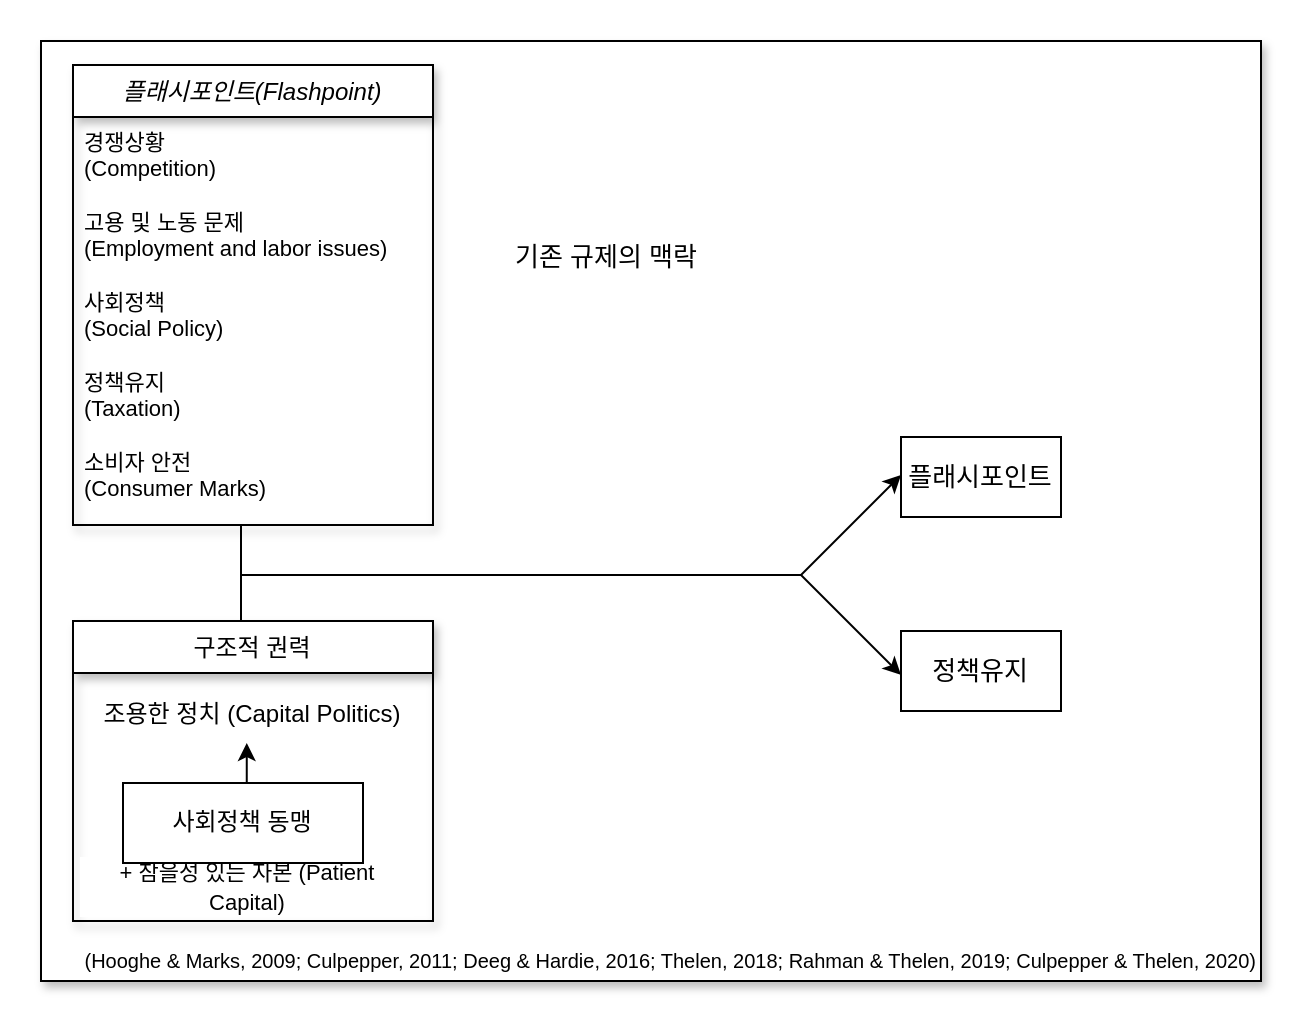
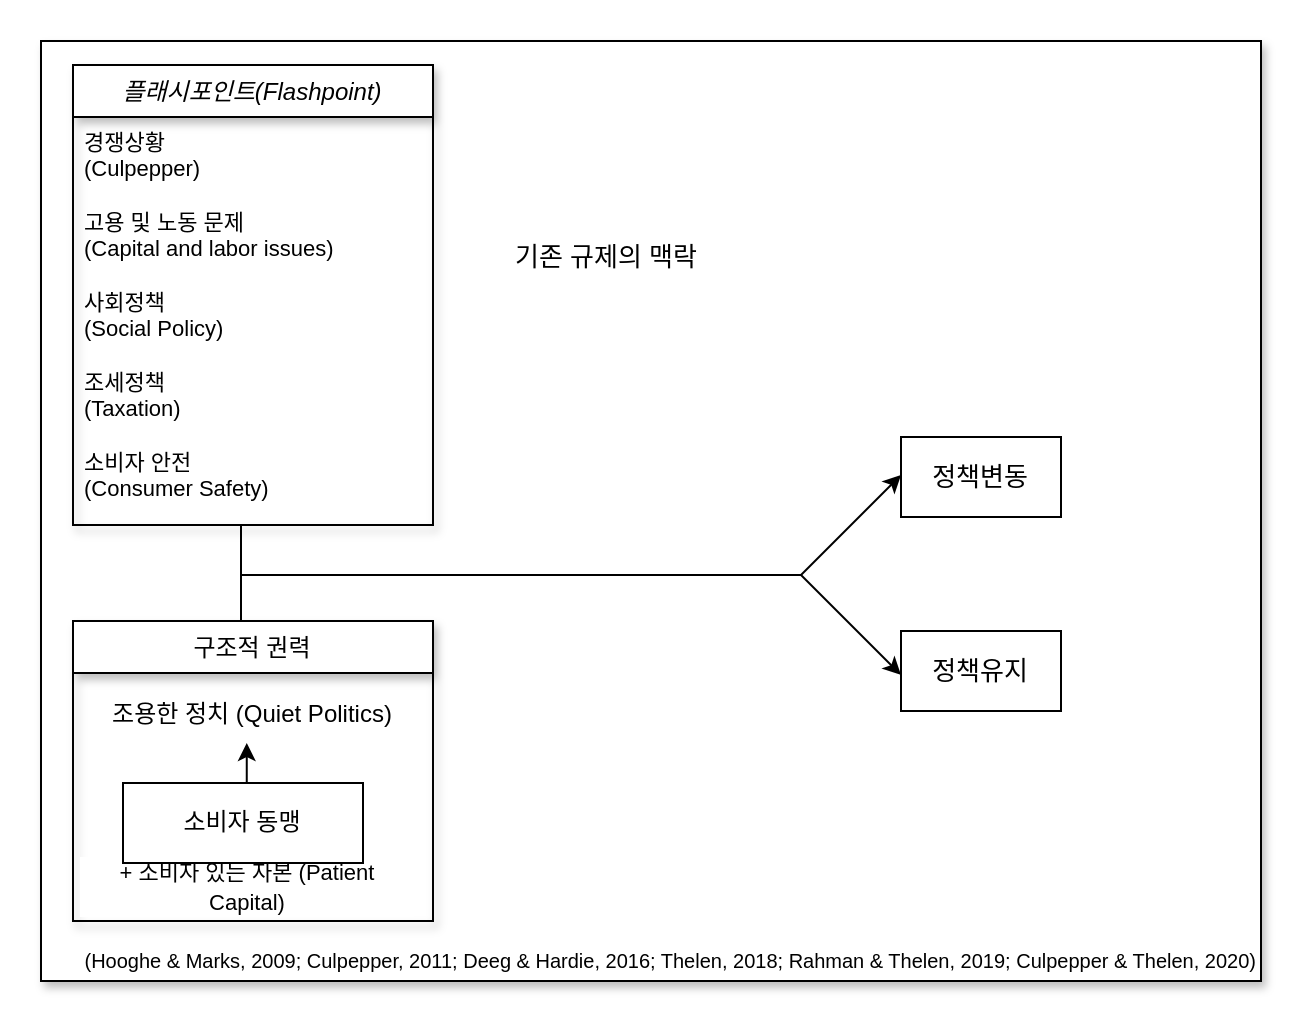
node "경쟁상황 (Competition)": label "경쟁상황 (Competition)" -> "경쟁상황 (Culpepper)"
node "고용 및 노동 문제 (Employment and labor issues)": label "고용 및 노동 문제 (Employment and labor issues)" -> "고용 및 노동 문제 (Capital and labor issues)"
node "정책유지 (Taxation)": label "정책유지 (Taxation)" -> "조세정책 (Taxation)"
node "소비자 안전 (Consumer Marks)": label "소비자 안전 (Consumer Marks)" -> "소비자 안전 (Consumer Safety)"
node "플래시포인트": label "플래시포인트" -> "정책변동"
node "조용한 정치 (Capital Politics)": label "조용한 정치 (Capital Politics)" -> "조용한 정치 (Quiet Politics)"
node "사회정책 동맹": label "사회정책 동맹" -> "소비자 동맹"
node "+ 참을성 있는 자본 (Patient Capital)": label "+ 참을성 있는 자본 (Patient Capital)" -> "+ 소비자 있는 자본 (Patient Capital)"
